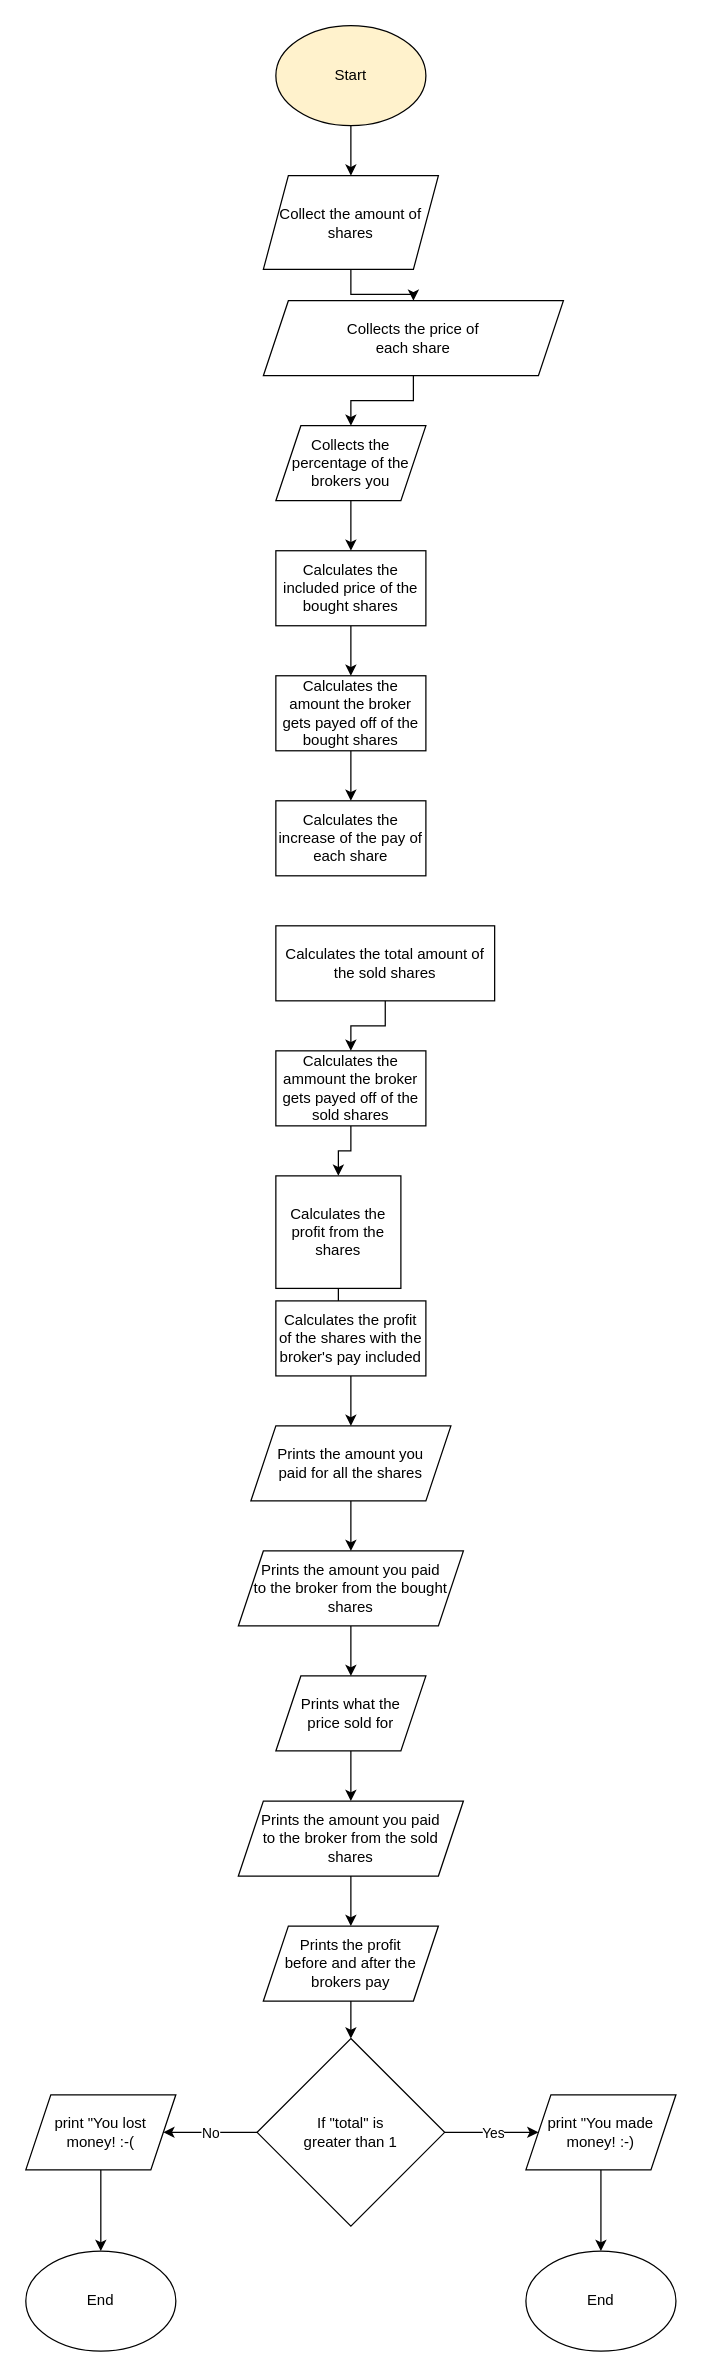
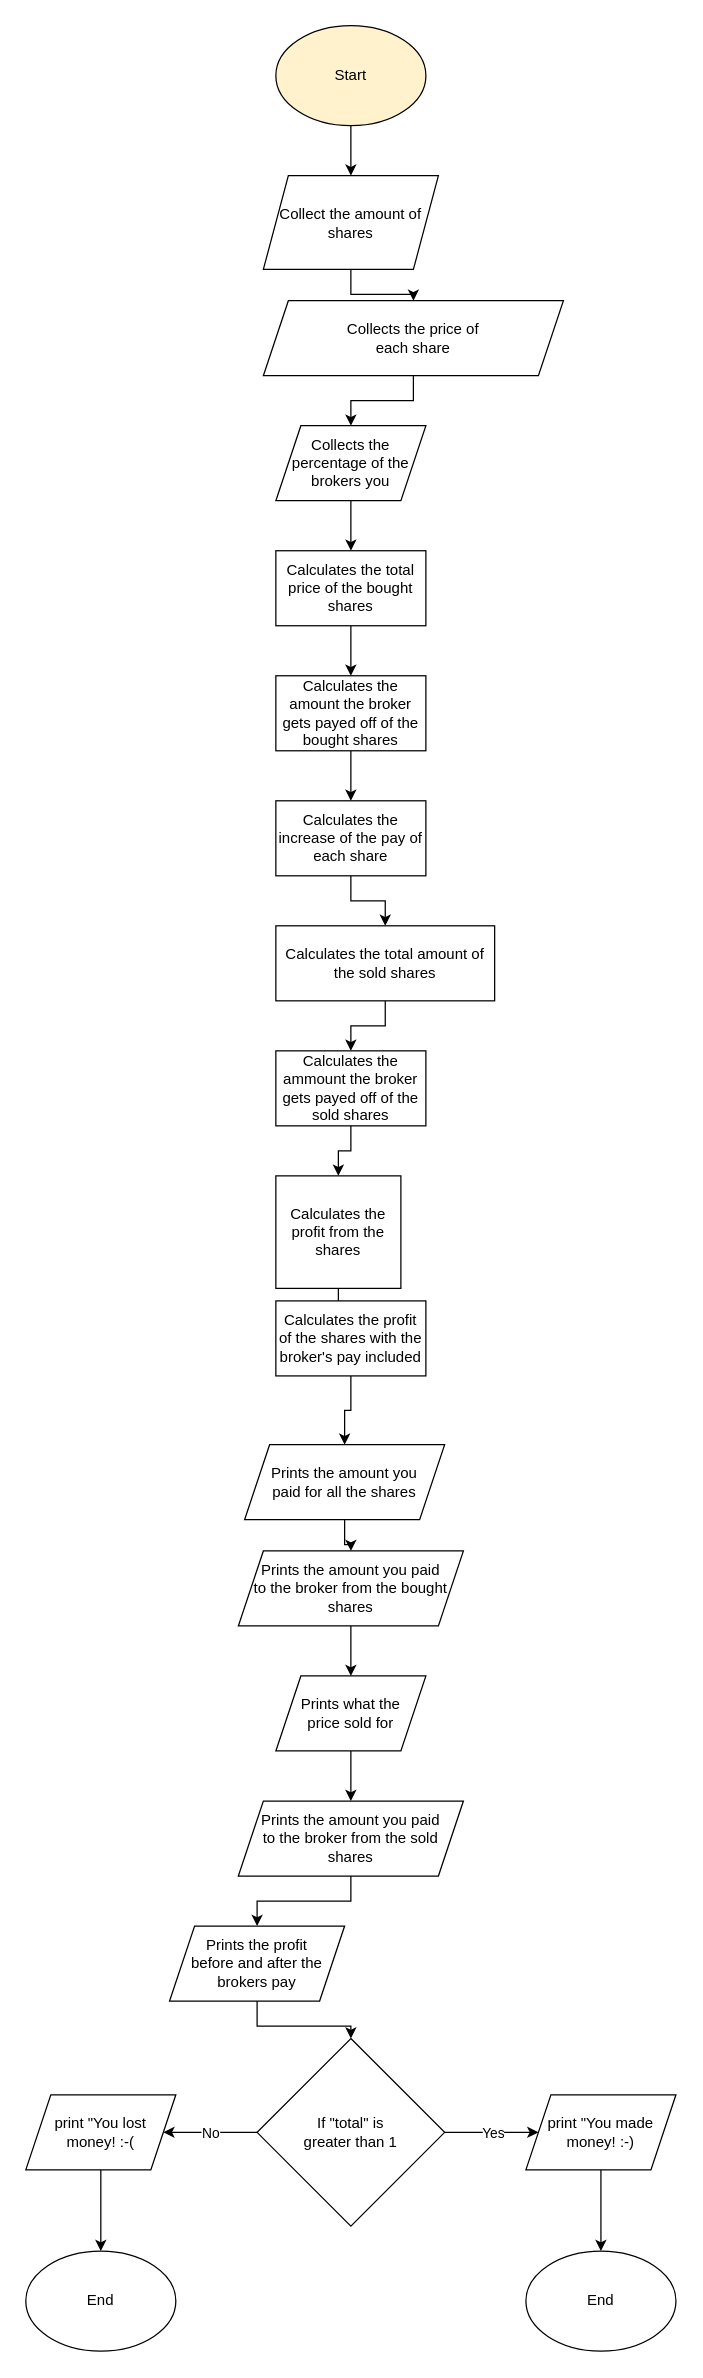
node "Calculates the included price of the bought shares": label "Calculates the included price of the bought shares" -> "Calculates the total price of the bought shares"
edge "Calculates the increase of the pay of each share" -> "Calculates the total amount of the sold shares": added
node "Prints the amount you paid for all the shares": moved (351, 1463) -> (344, 1482)
node "Prints the profit before and after the brokers pay": moved (351, 1963) -> (257, 1963)
